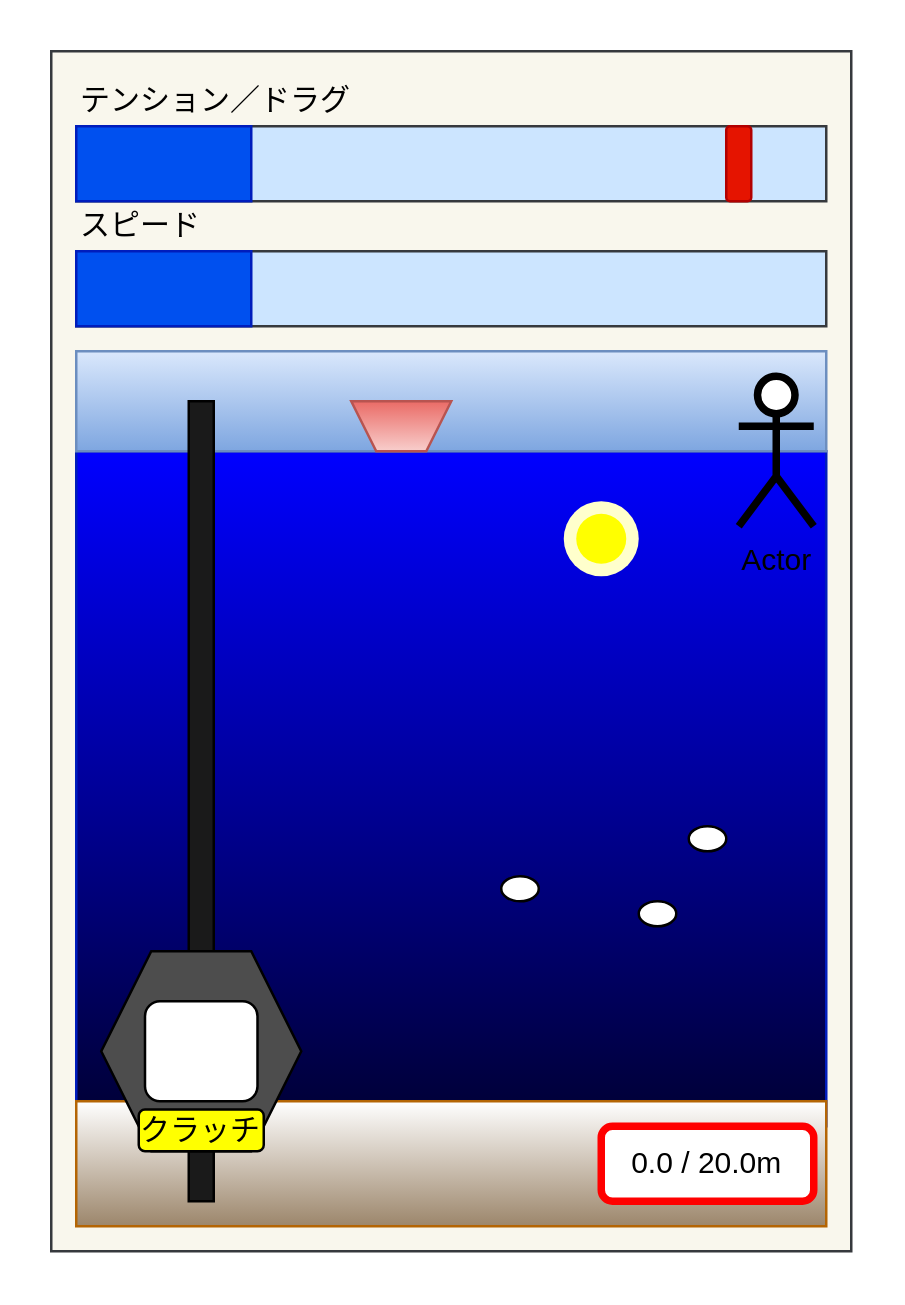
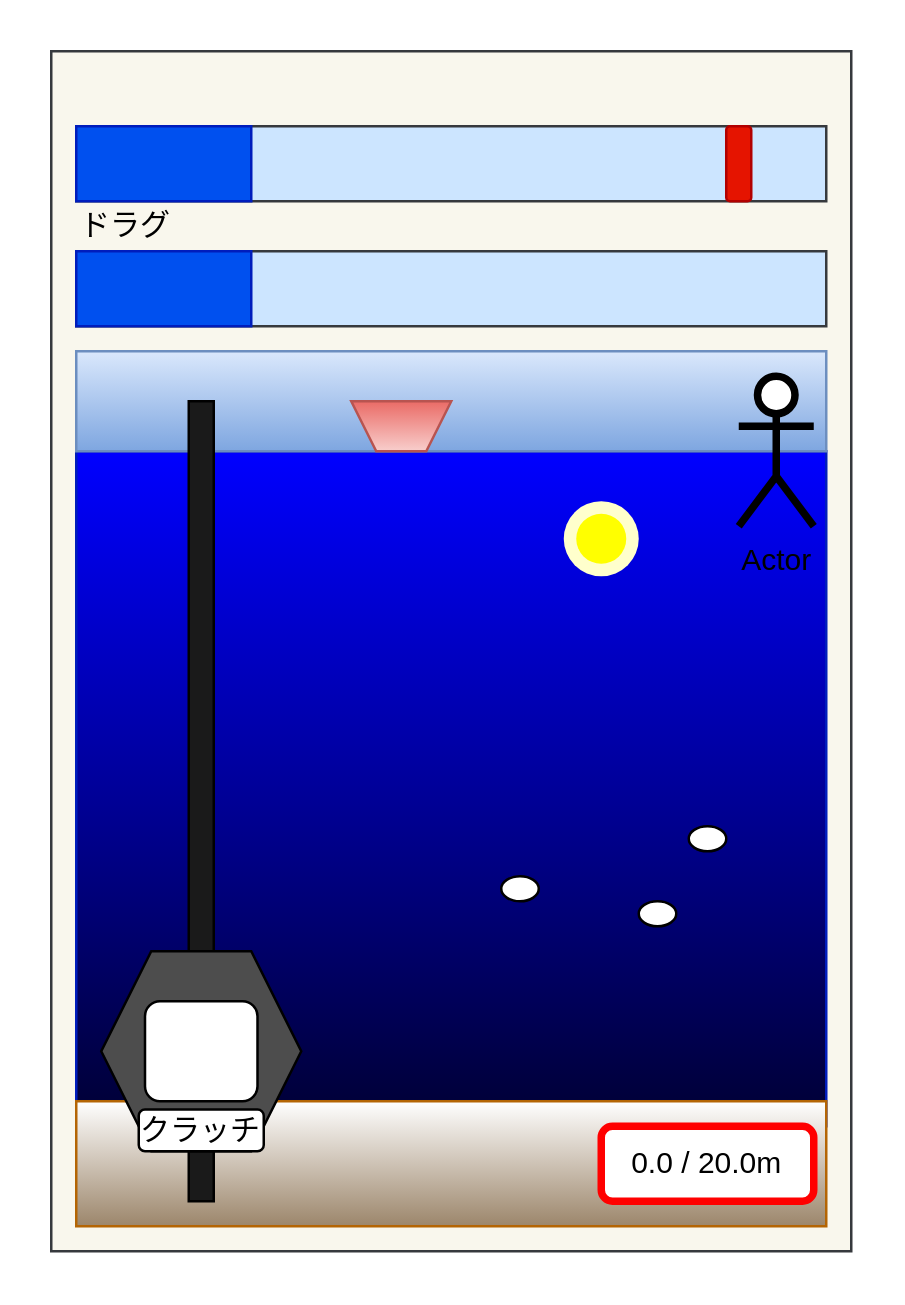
node "テンション／ドラグ": removed
node "スピード": label "スピード" -> "ドラグ"
node "クラッチ": fillcolor #ffff00 -> #ffffff
